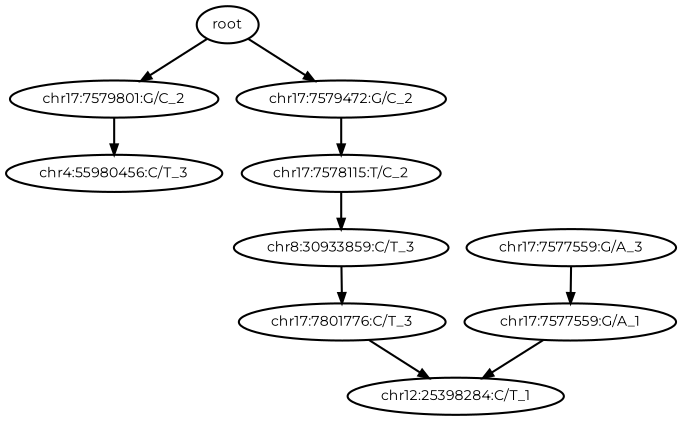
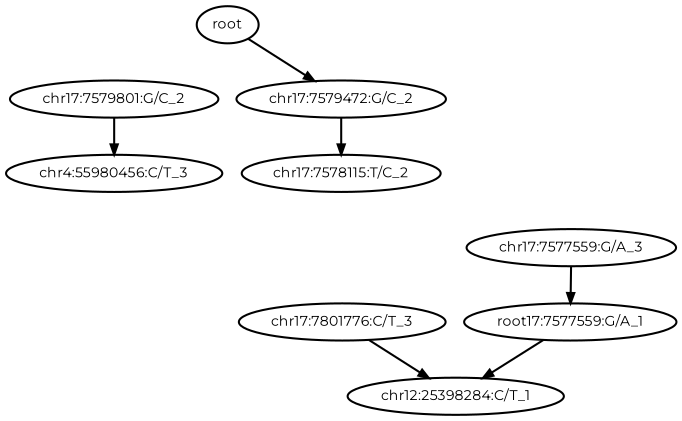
edge "root" -> "chr17:7579801:G/C_2": removed
node "chr8:30933859:C/T_3": removed
node "chr17:7577559:G/A_1": label "chr17:7577559:G/A_1" -> "root17:7577559:G/A_1"
